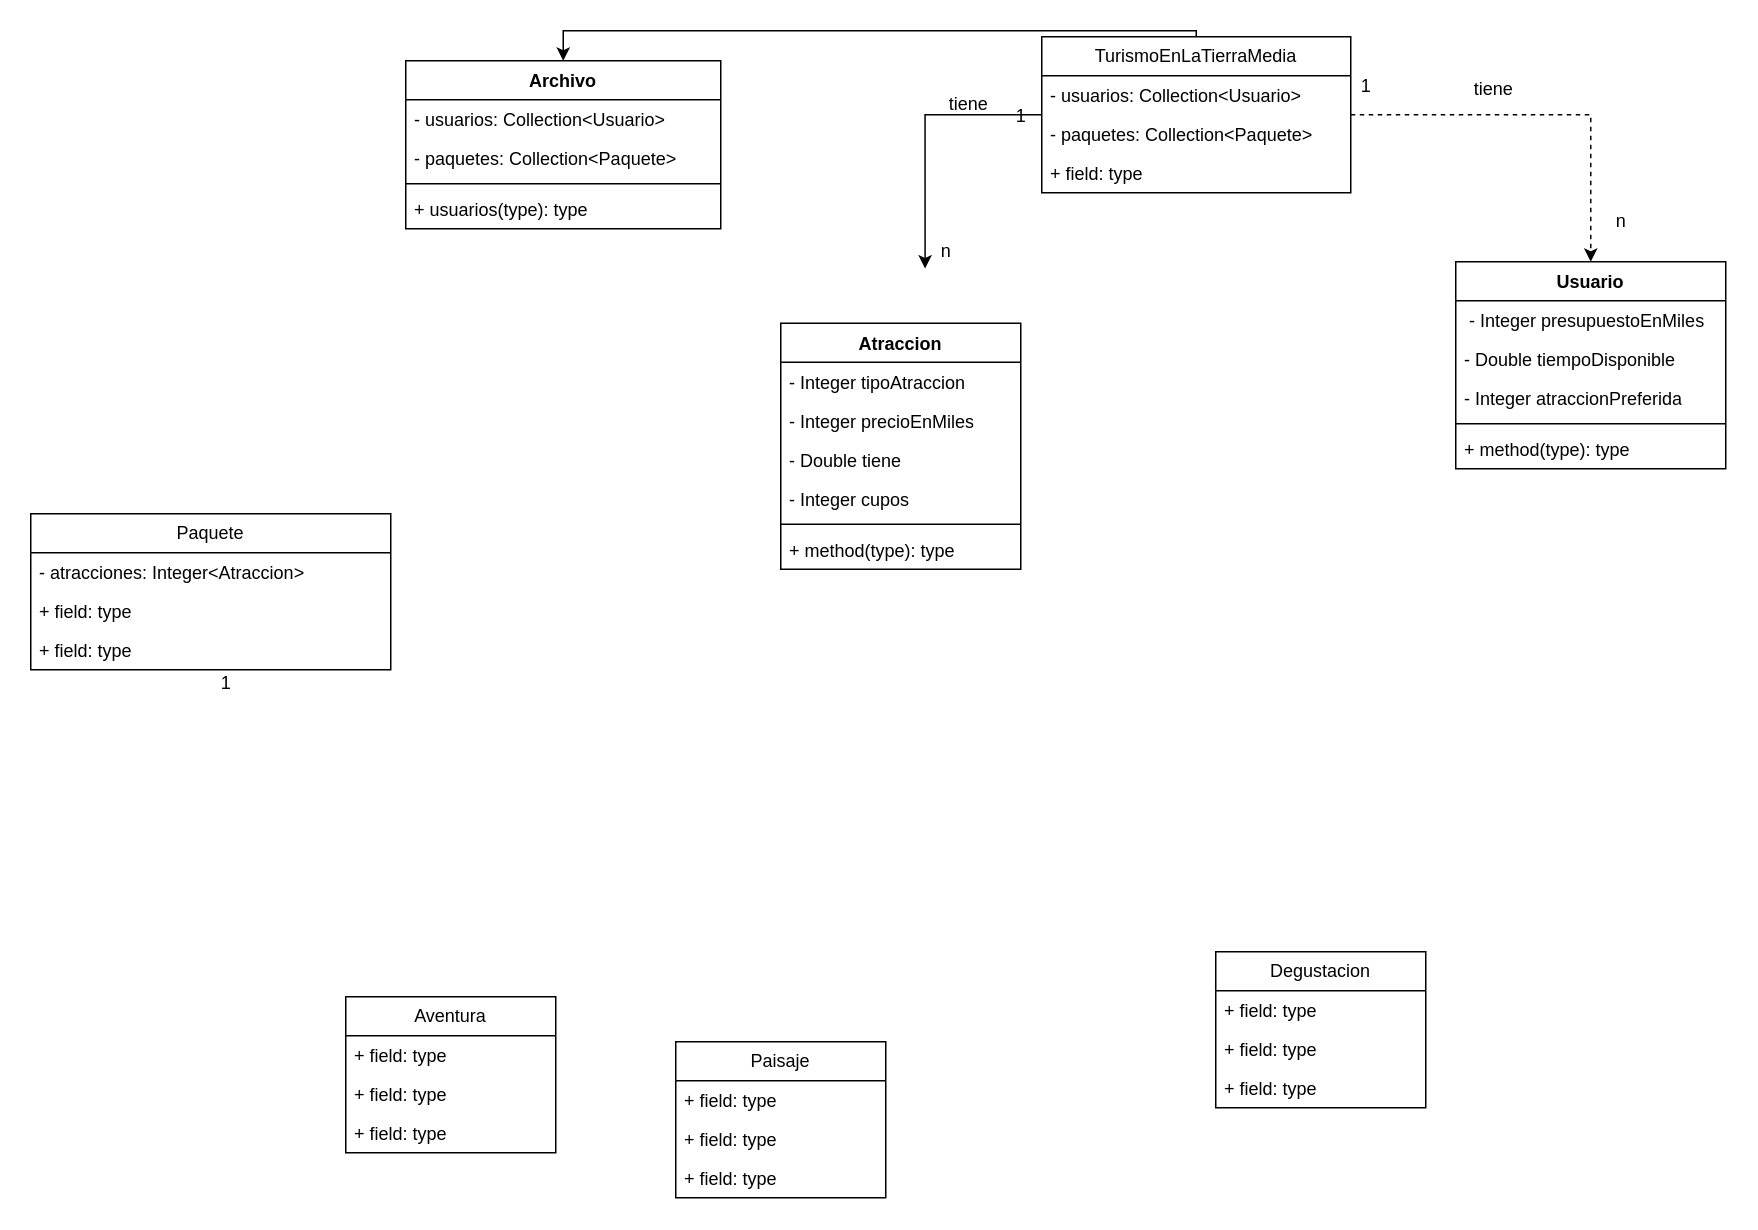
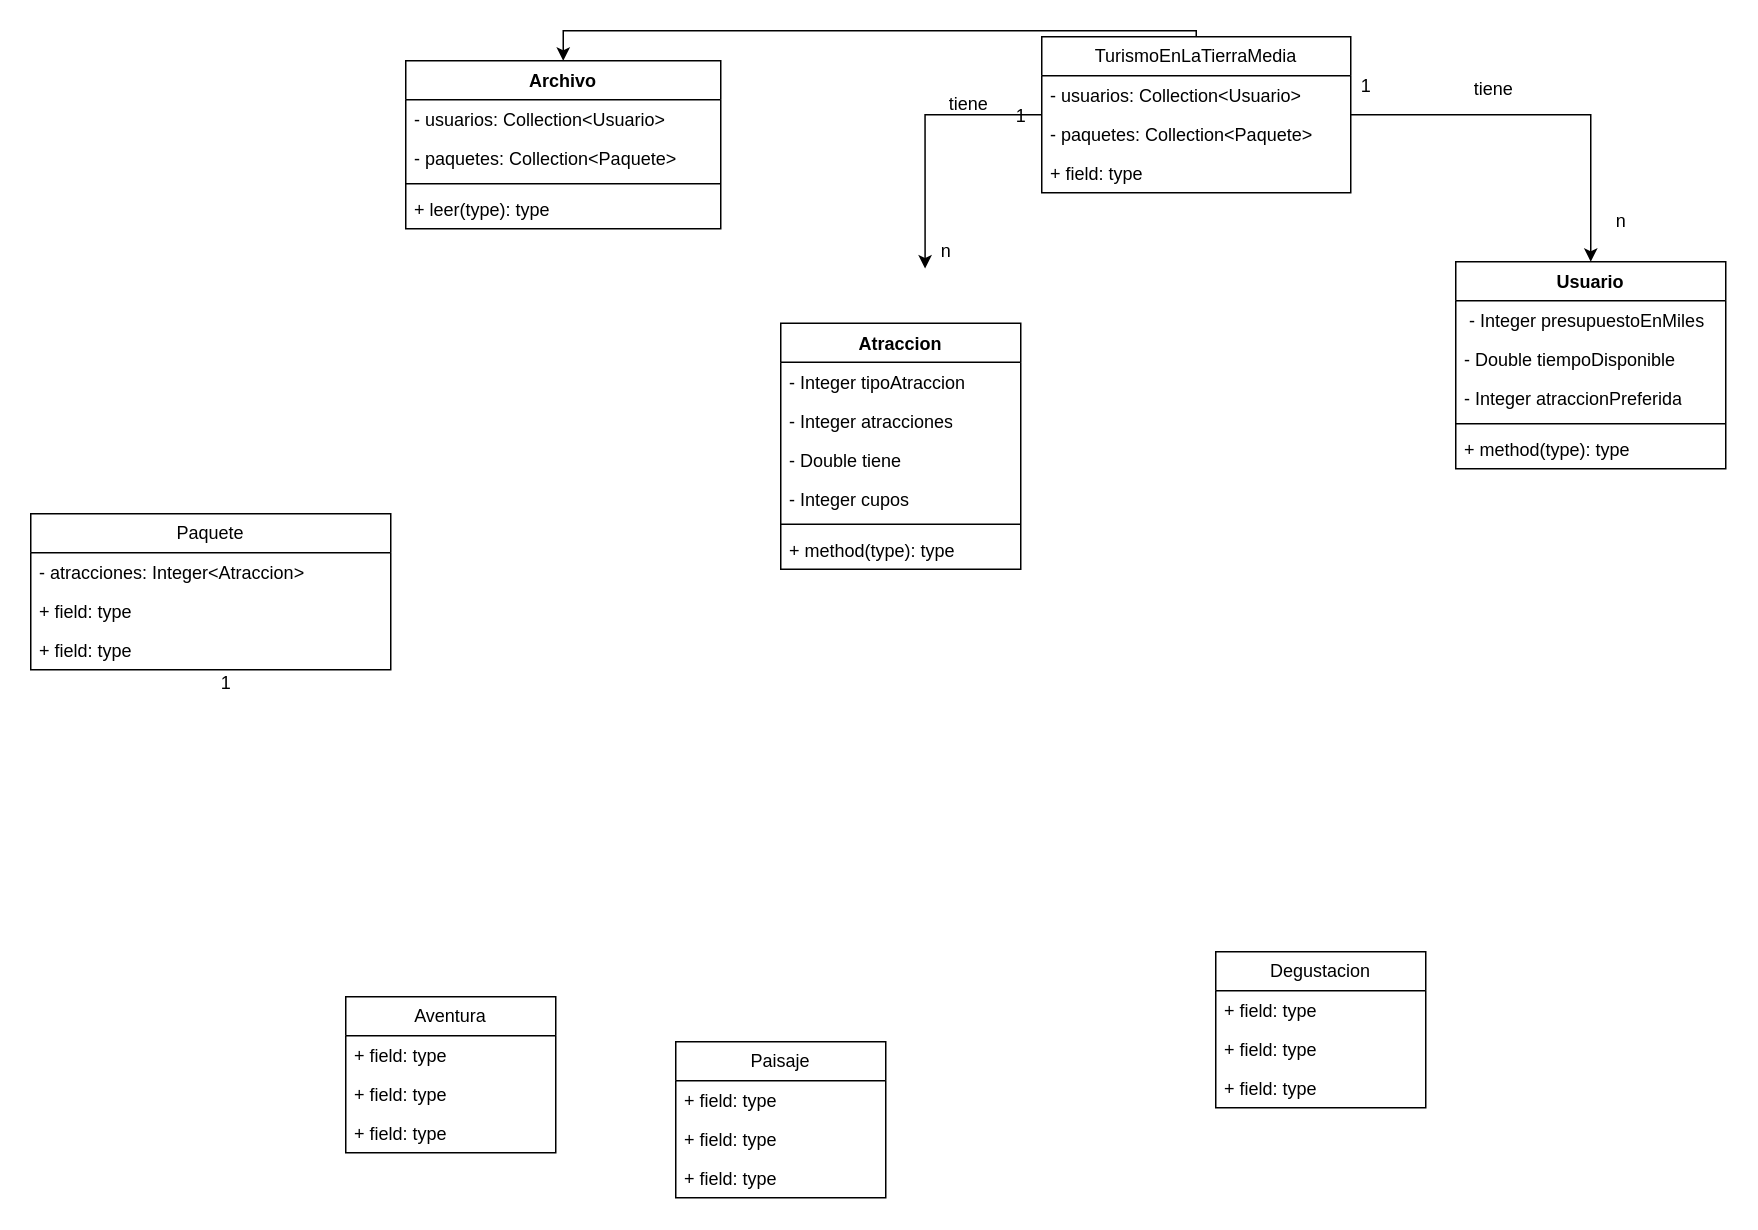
edge "TurismoEnLaTierraMedia" -> "Usuario": style dashed -> solid
node "+ usuarios(type): type": label "+ usuarios(type): type" -> "+ leer(type): type"
node "- Integer precioEnMiles": label "- Integer precioEnMiles" -> "- Integer atracciones"
